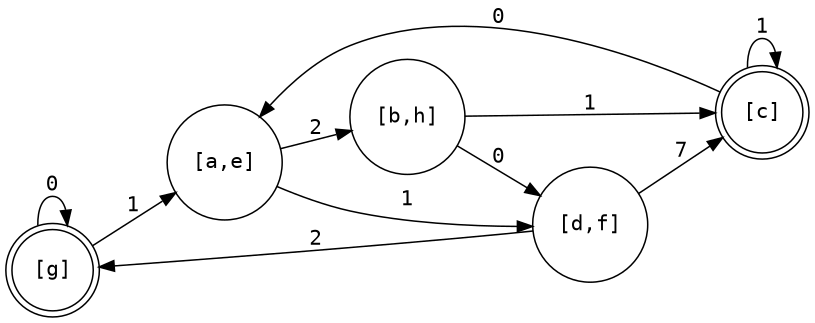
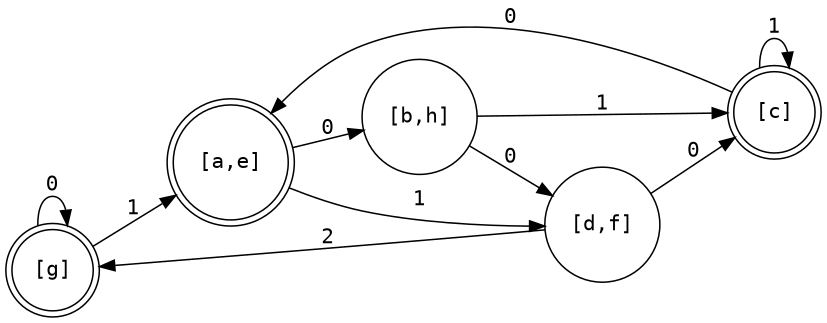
edge "[a,e]" -> "[b,h]": label "2" -> "0"
edge "[d,f]" -> "[c]": label "7" -> "0"
node "[a,e]": shape circle -> doublecircle
